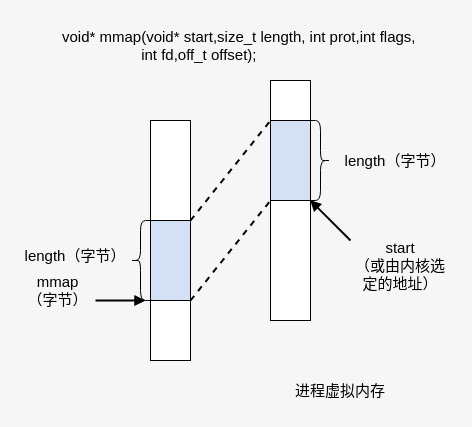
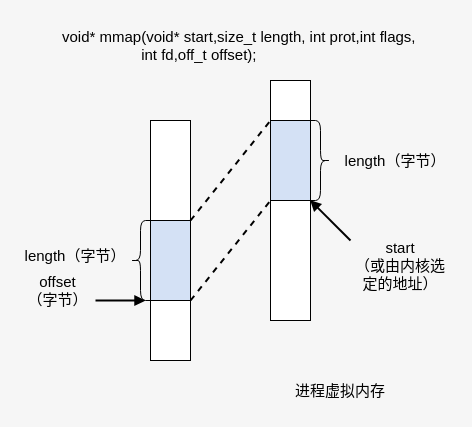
node "mmap （字节）": label "mmap （字节）" -> "offset （字节）"
